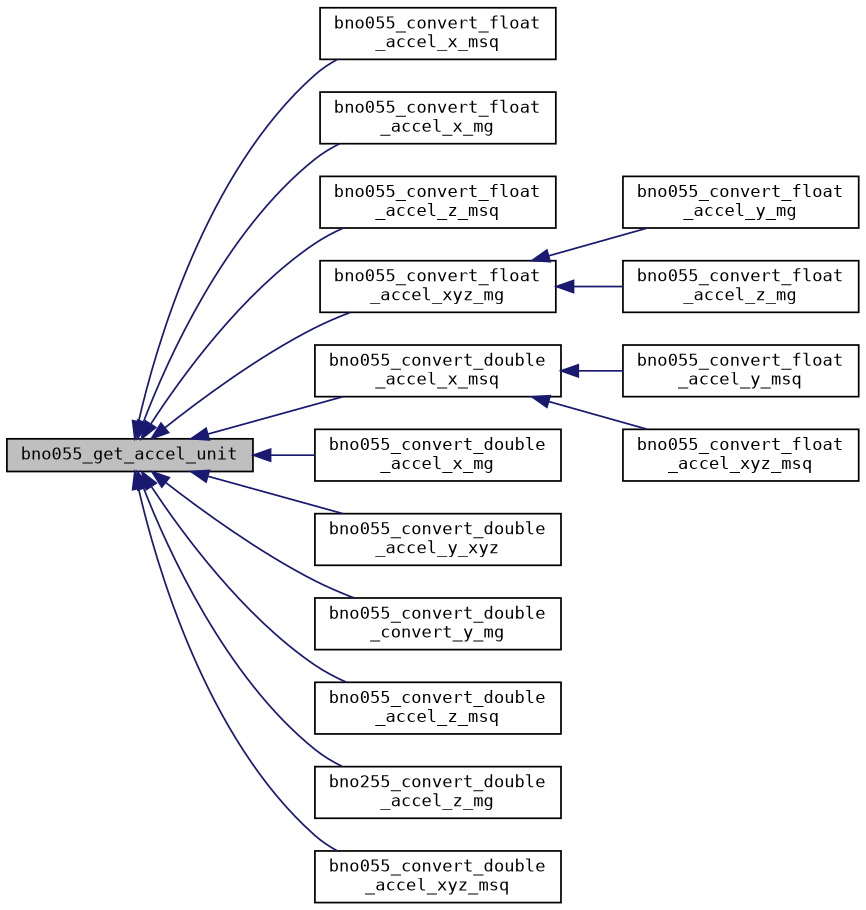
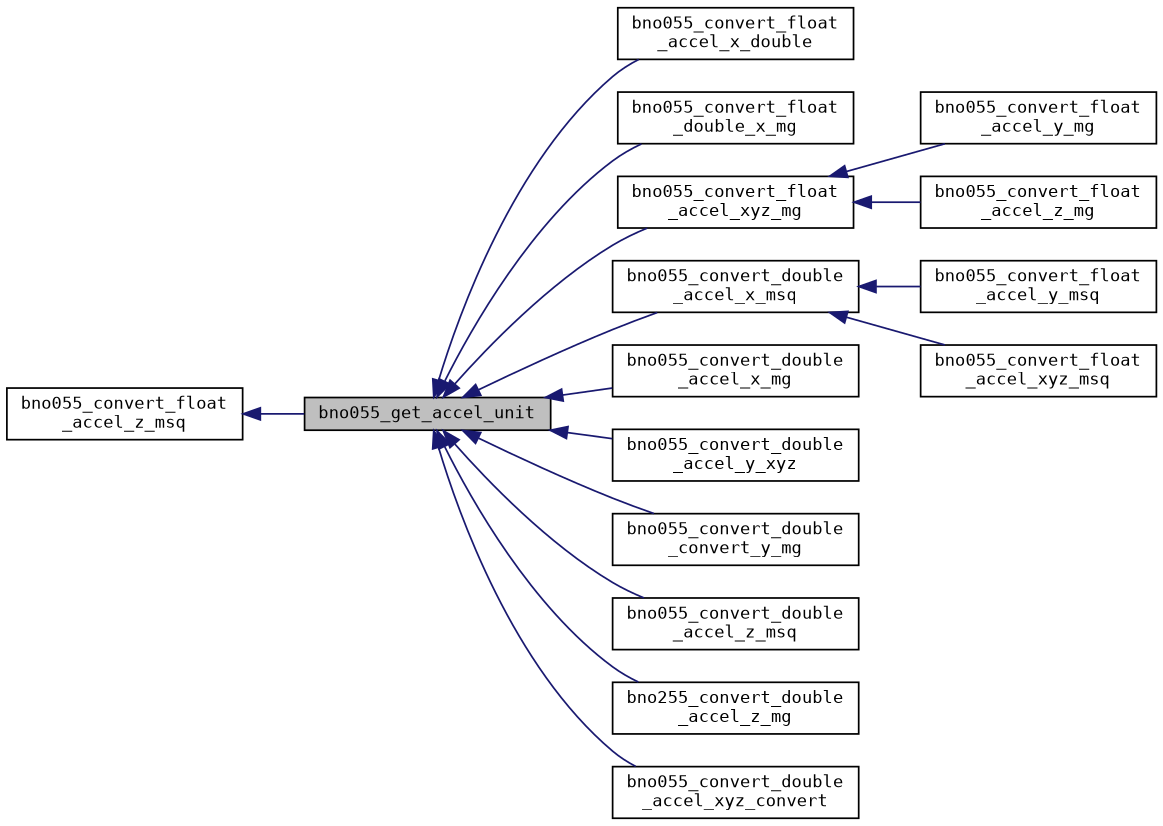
node "bno055_convert_float _accel_x_msq": label "bno055_convert_float _accel_x_msq" -> "bno055_convert_float _accel_x_double"
node "bno055_convert_float _accel_x_mg": label "bno055_convert_float _accel_x_mg" -> "bno055_convert_float _double_x_mg"
edge "bno055_convert_float _accel_z_msq" -> "bno055_get_accel_unit": reversed
node "bno055_convert_double _accel_xyz_msq": label "bno055_convert_double _accel_xyz_msq" -> "bno055_convert_double _accel_xyz_convert"
